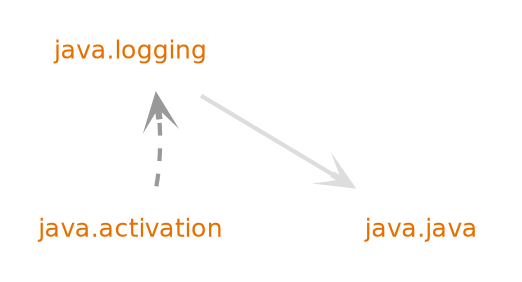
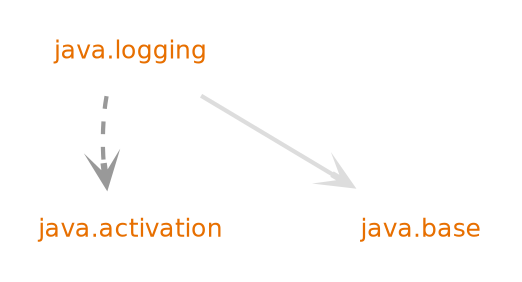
edge "java.activation" -> "java.logging": reversed
node "java.java": label "java.java" -> "java.base"
